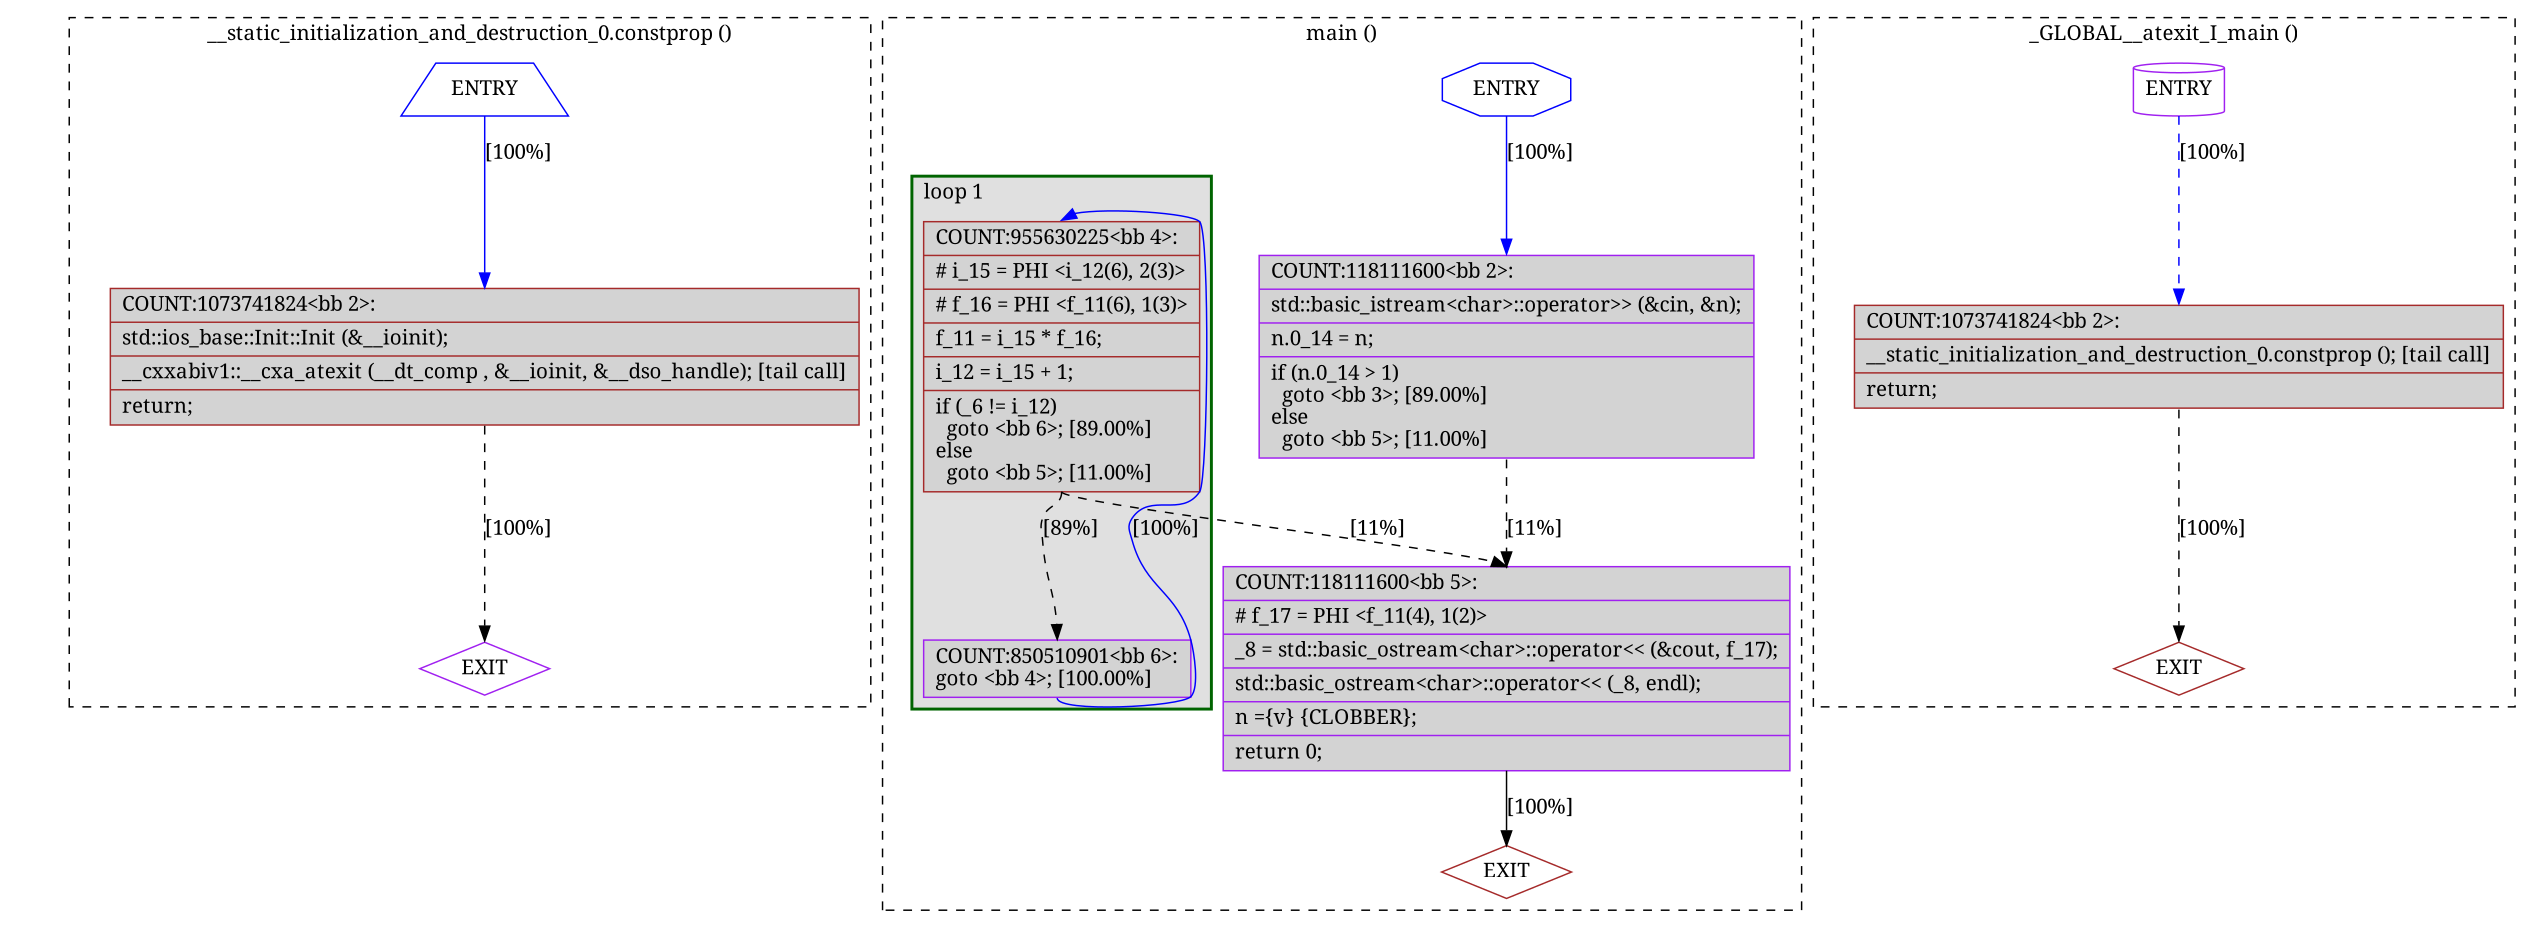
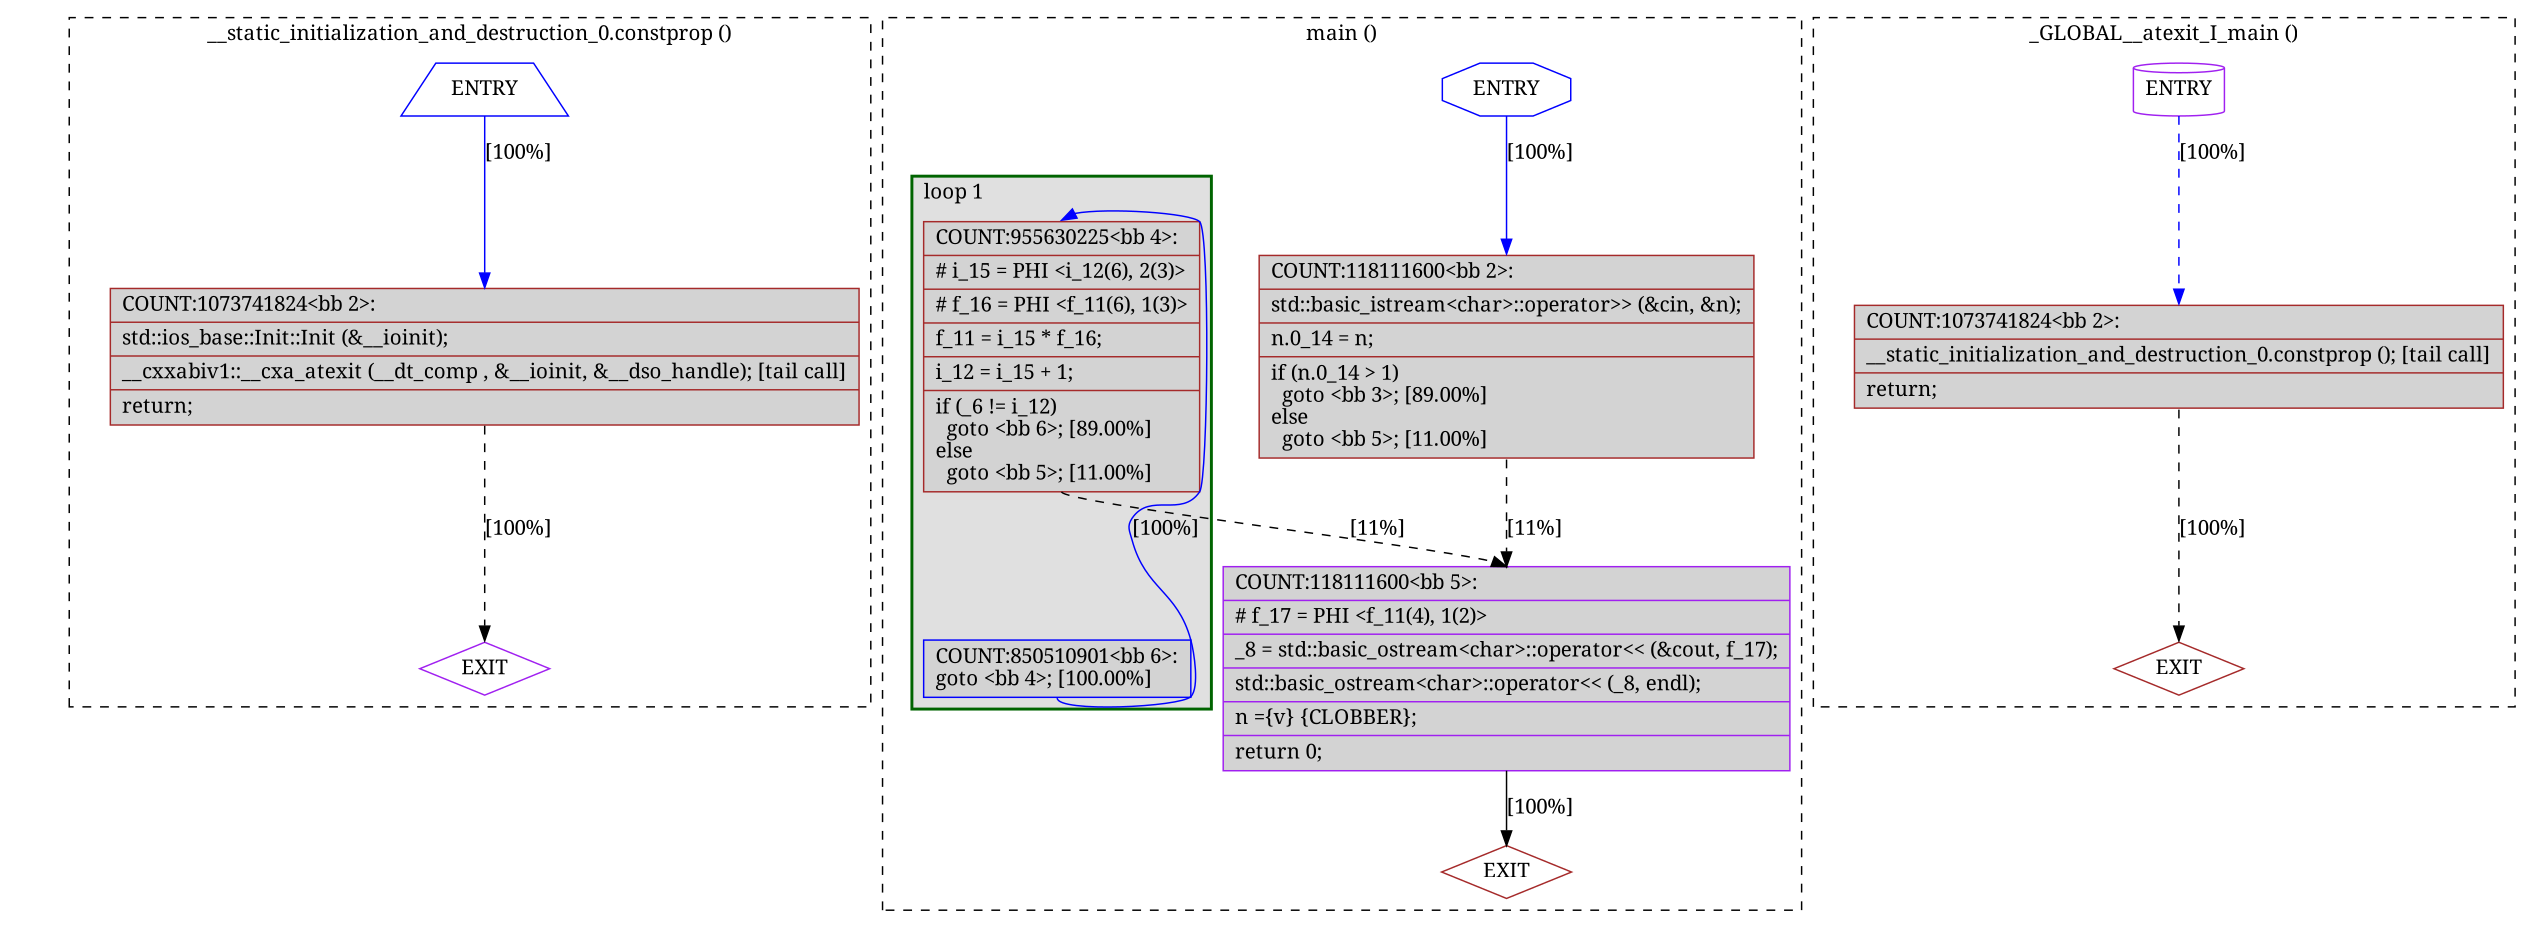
node "COUNT:118111600<bb 2>:": color purple -> brown
edge "COUNT:955630225<bb 4>:" -> "COUNT:850510901<bb 6>:": removed, label "[89%]"
node "COUNT:850510901<bb 6>:": color purple -> blue
